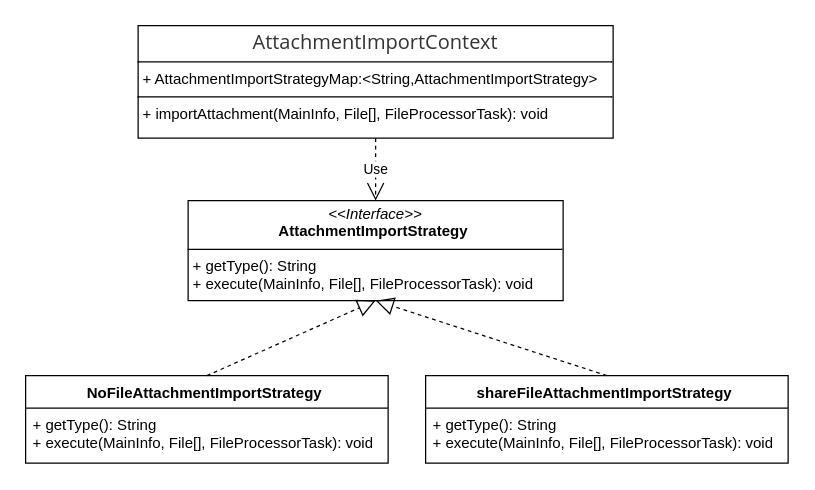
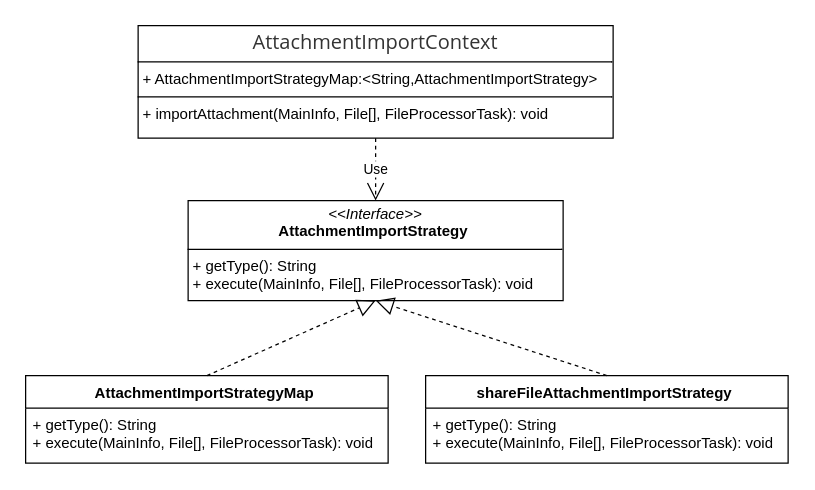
node "NoFileAttachmentImportStrategy": label "NoFileAttachmentImportStrategy" -> "AttachmentImportStrategyMap"
